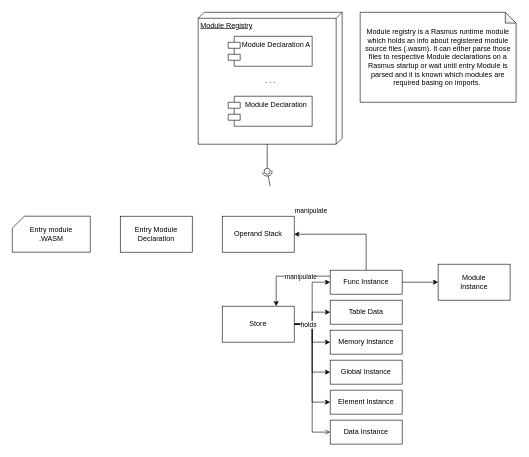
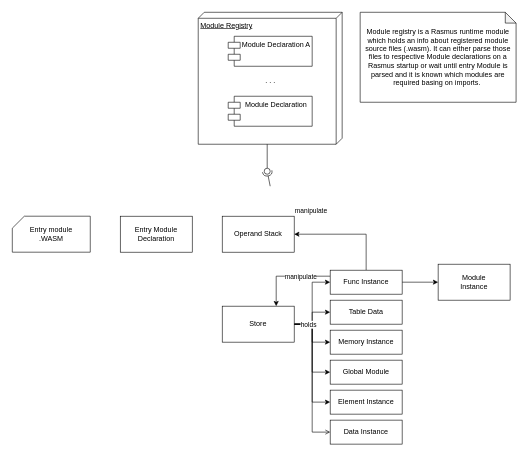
node "Global Instance": label "Global Instance" -> "Global Module"
